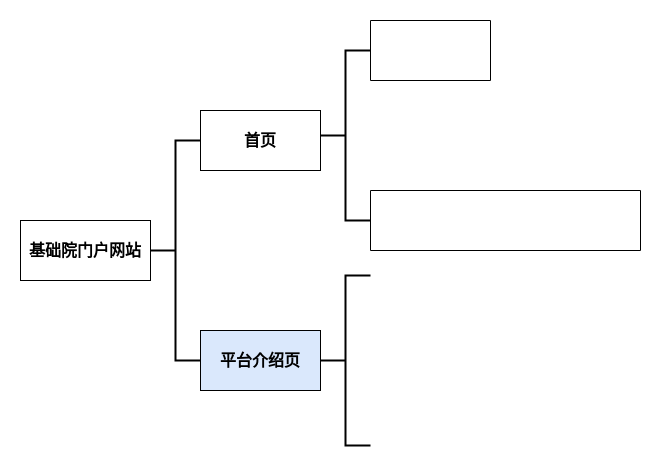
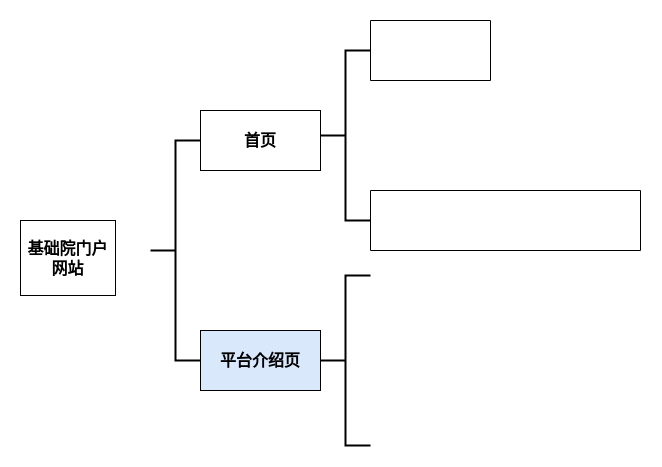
node "基础院门户网站": size 130x60 -> 95x75
